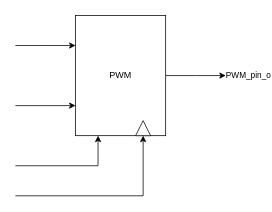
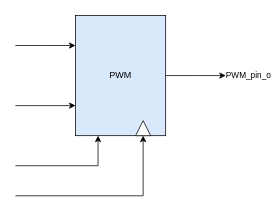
node "PWM": fillcolor #ffffff -> #dae8fc
